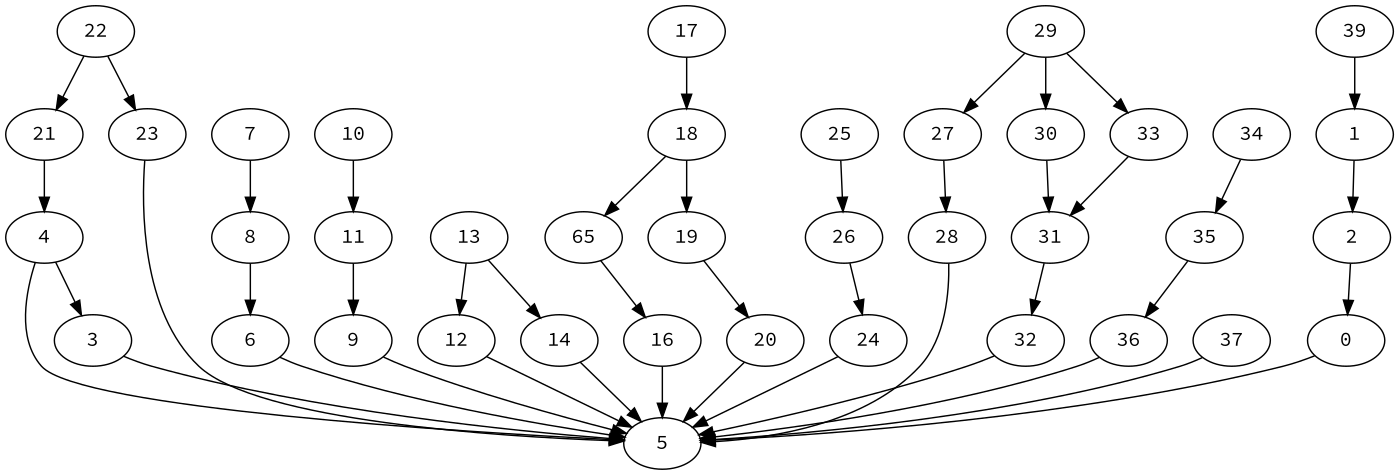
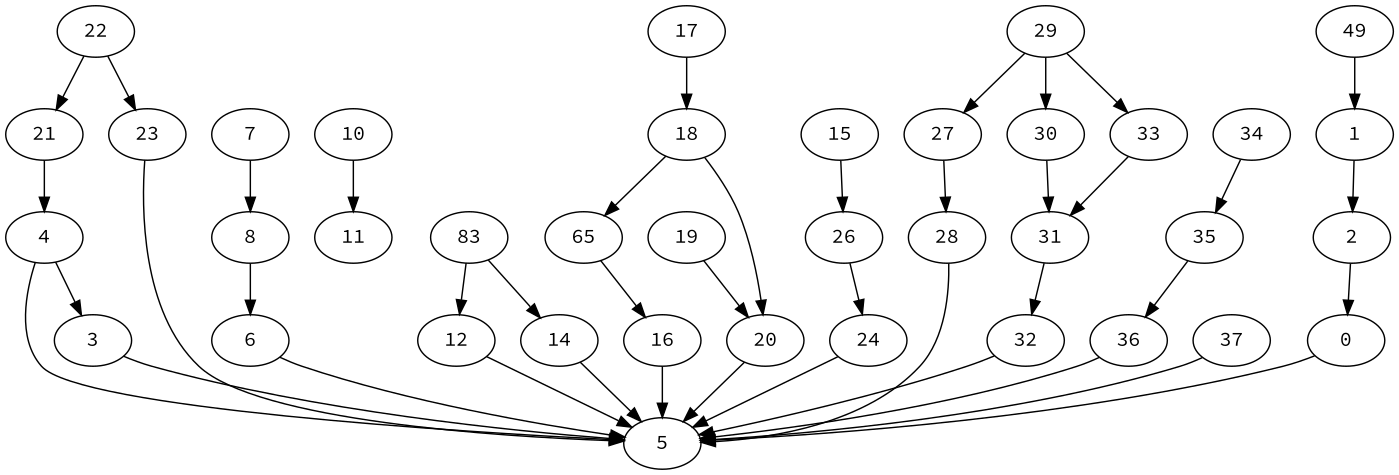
node "39": label "39" -> "49"
node "25": label "25" -> "15"
edge "18" -> "19": now "18" -> "20"
node "13": label "13" -> "83"
node "9": removed
